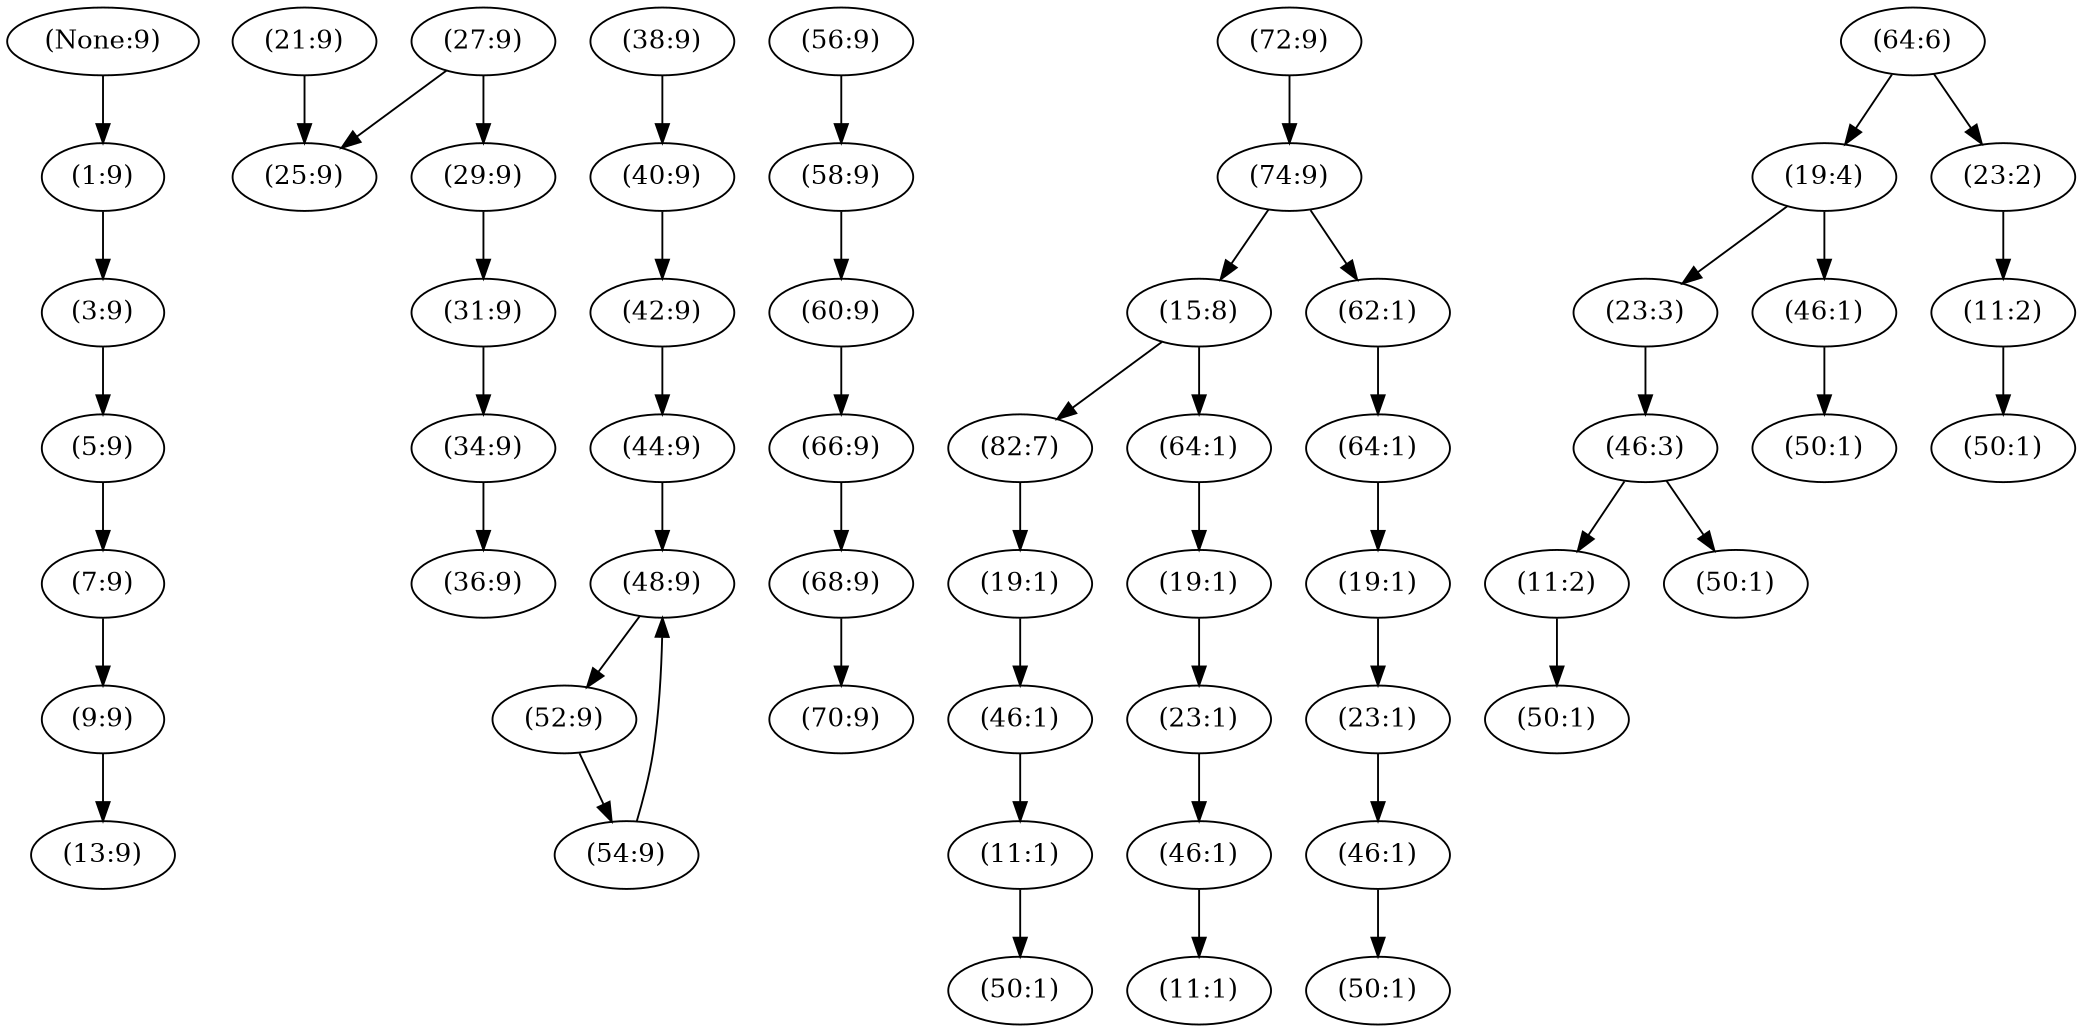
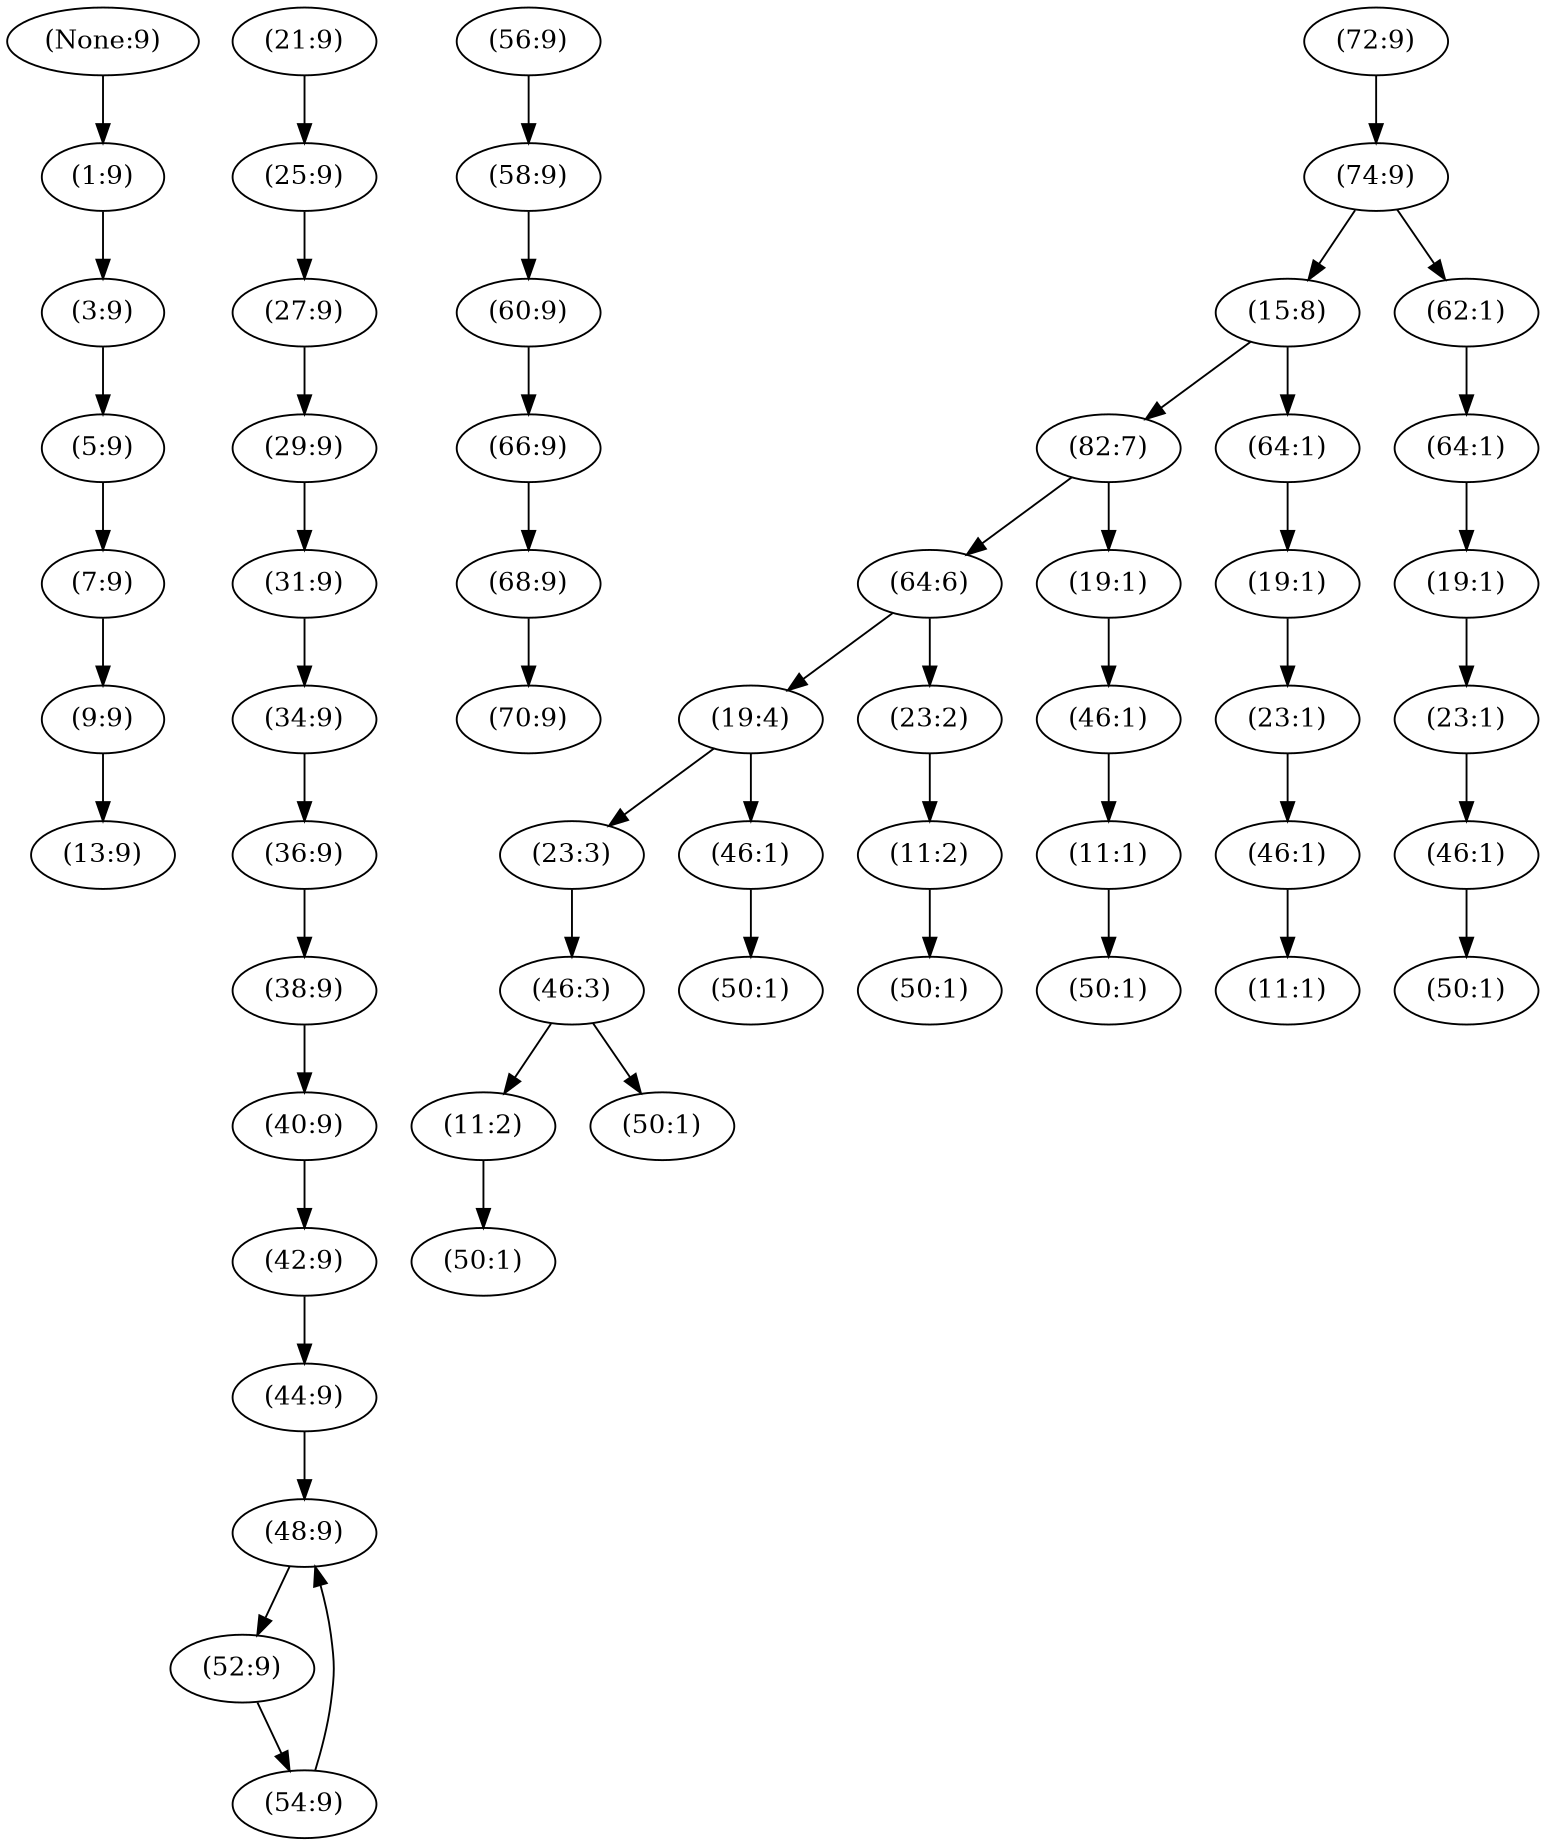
edge "(27:9)" -> "(25:9)": reversed
edge "(82:7)" -> "(64:6)": added
edge "(36:9)" -> "(38:9)": added
